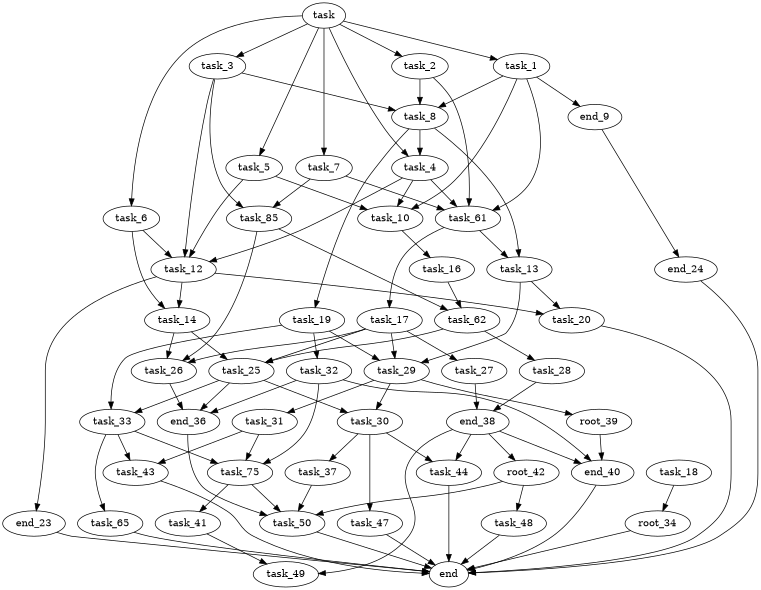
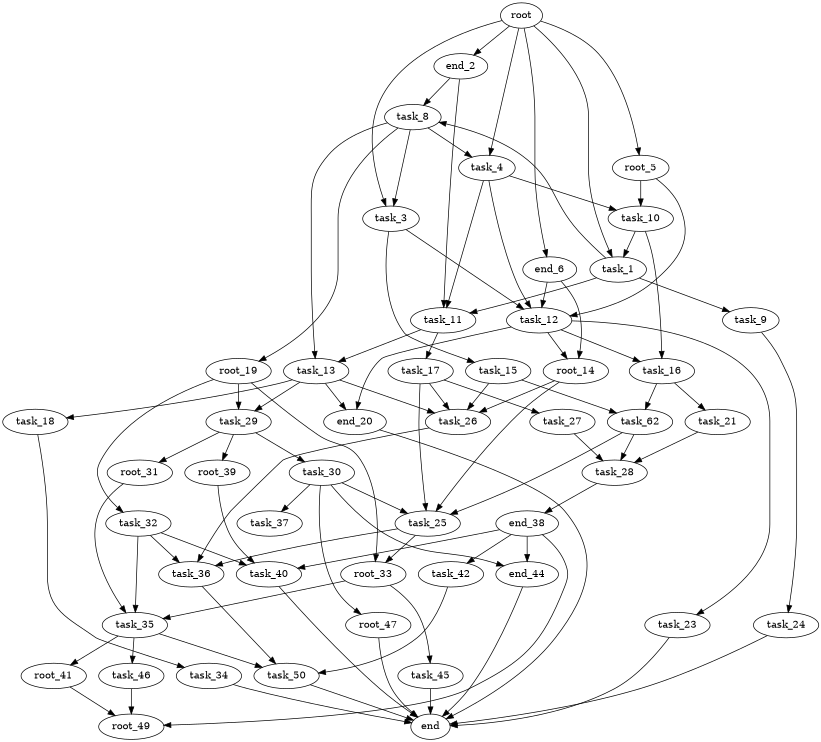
node "task": label "task" -> "root"
node "task_2": label "task_2" -> "end_2"
edge "task_3" -> "task_8": reversed
node "end_9": label "end_9" -> "task_9"
edge "task_1" -> "task_10": reversed
node "task_5": label "task_5" -> "root_5"
node "task_7": removed
node "task_6": label "task_6" -> "end_6"
node "task_85": label "task_85" -> "task_15"
node "task_61": label "task_61" -> "task_11"
node "end_24": label "end_24" -> "task_24"
node "task_14": label "task_14" -> "root_14"
node "task_19": label "task_19" -> "root_19"
node "task_20": label "task_20" -> "end_20"
edge "task_12" -> "task_16": added
edge "task_17" -> "task_29": removed
edge "task_27" -> "end_38": now "task_27" -> "task_28"
edge "task_25" -> "task_30": reversed
edge "task_13" -> "task_26": added
edge "task_13" -> "task_18": added
node "task_33": label "task_33" -> "root_33"
node "end_36": label "end_36" -> "task_36"
node "task_31": label "task_31" -> "root_31"
node "task_21": added
node "task_43": removed
node "task_75": label "task_75" -> "task_35"
node "task_44": label "task_44" -> "end_44"
node "root_42": label "root_42" -> "task_42"
node "end_40": label "end_40" -> "task_40"
edge "task_37" -> "task_50": removed
node "end_23": label "end_23" -> "task_23"
node "task_65": label "task_65" -> "task_45"
node "task_41": label "task_41" -> "root_41"
node "task_47": label "task_47" -> "root_47"
node "task_48": removed
node "root_34": label "root_34" -> "task_34"
node "task_49": label "task_49" -> "root_49"
node "task_46": added
